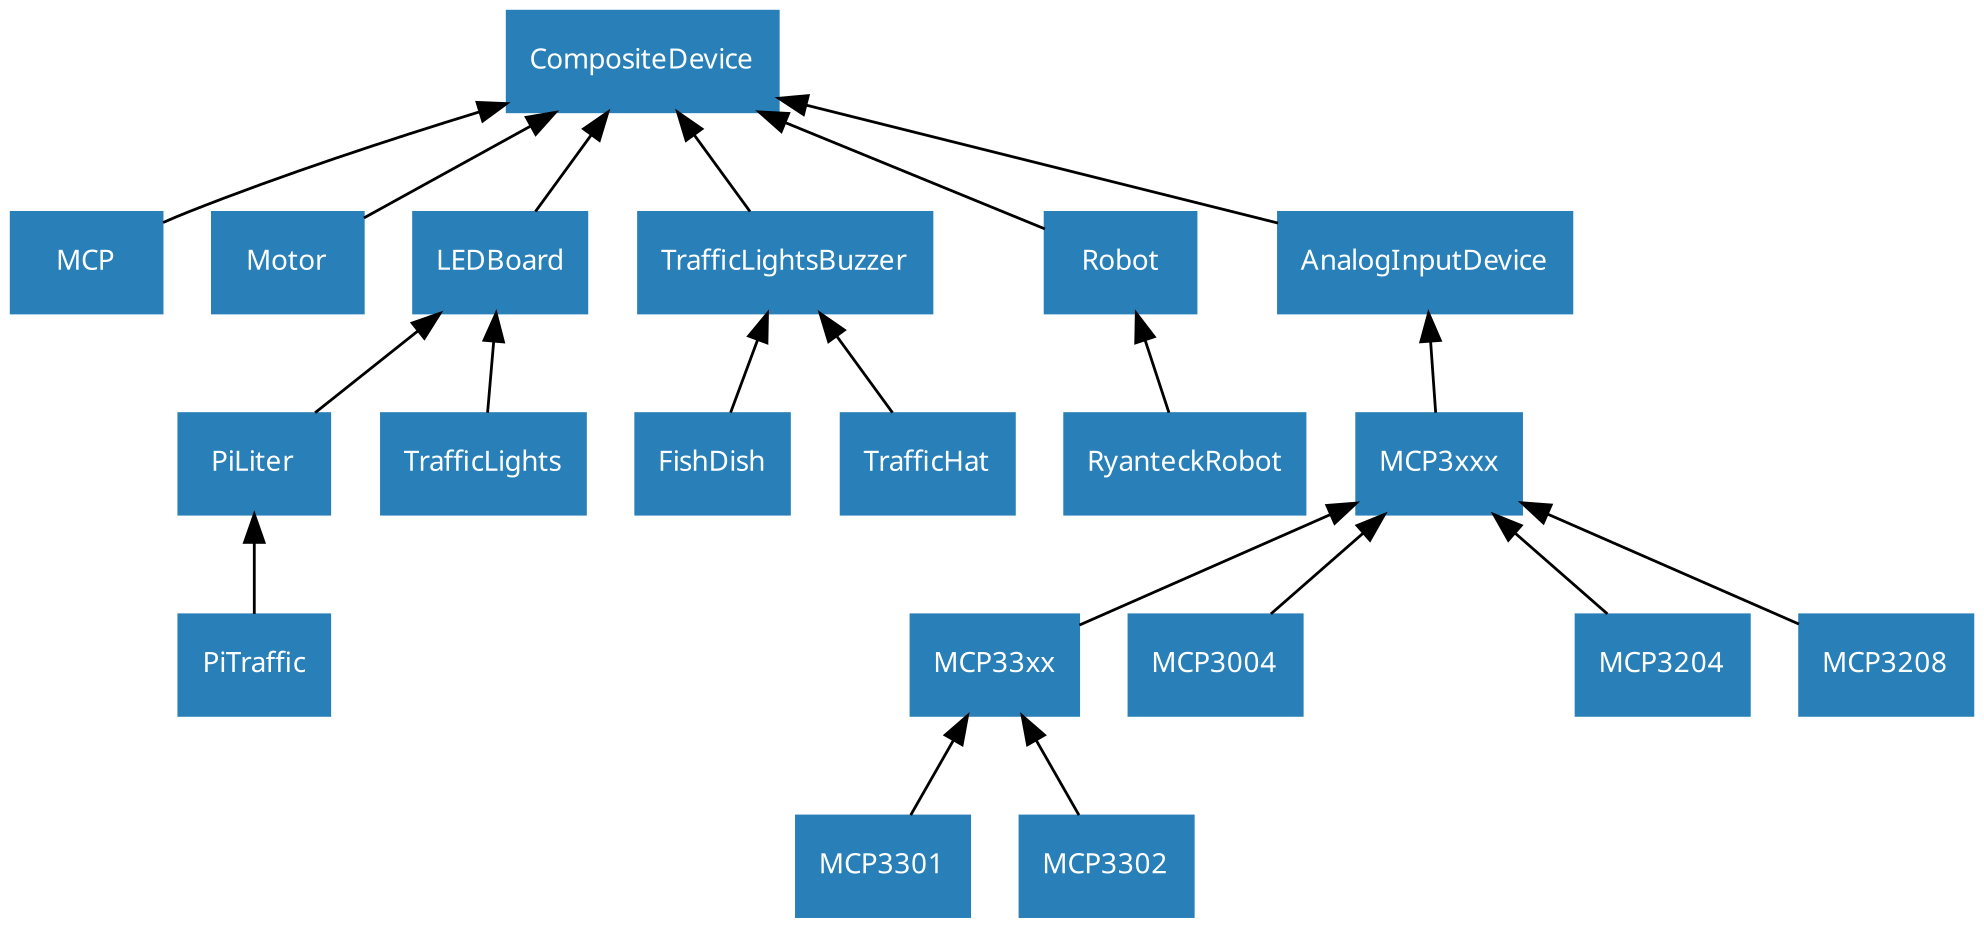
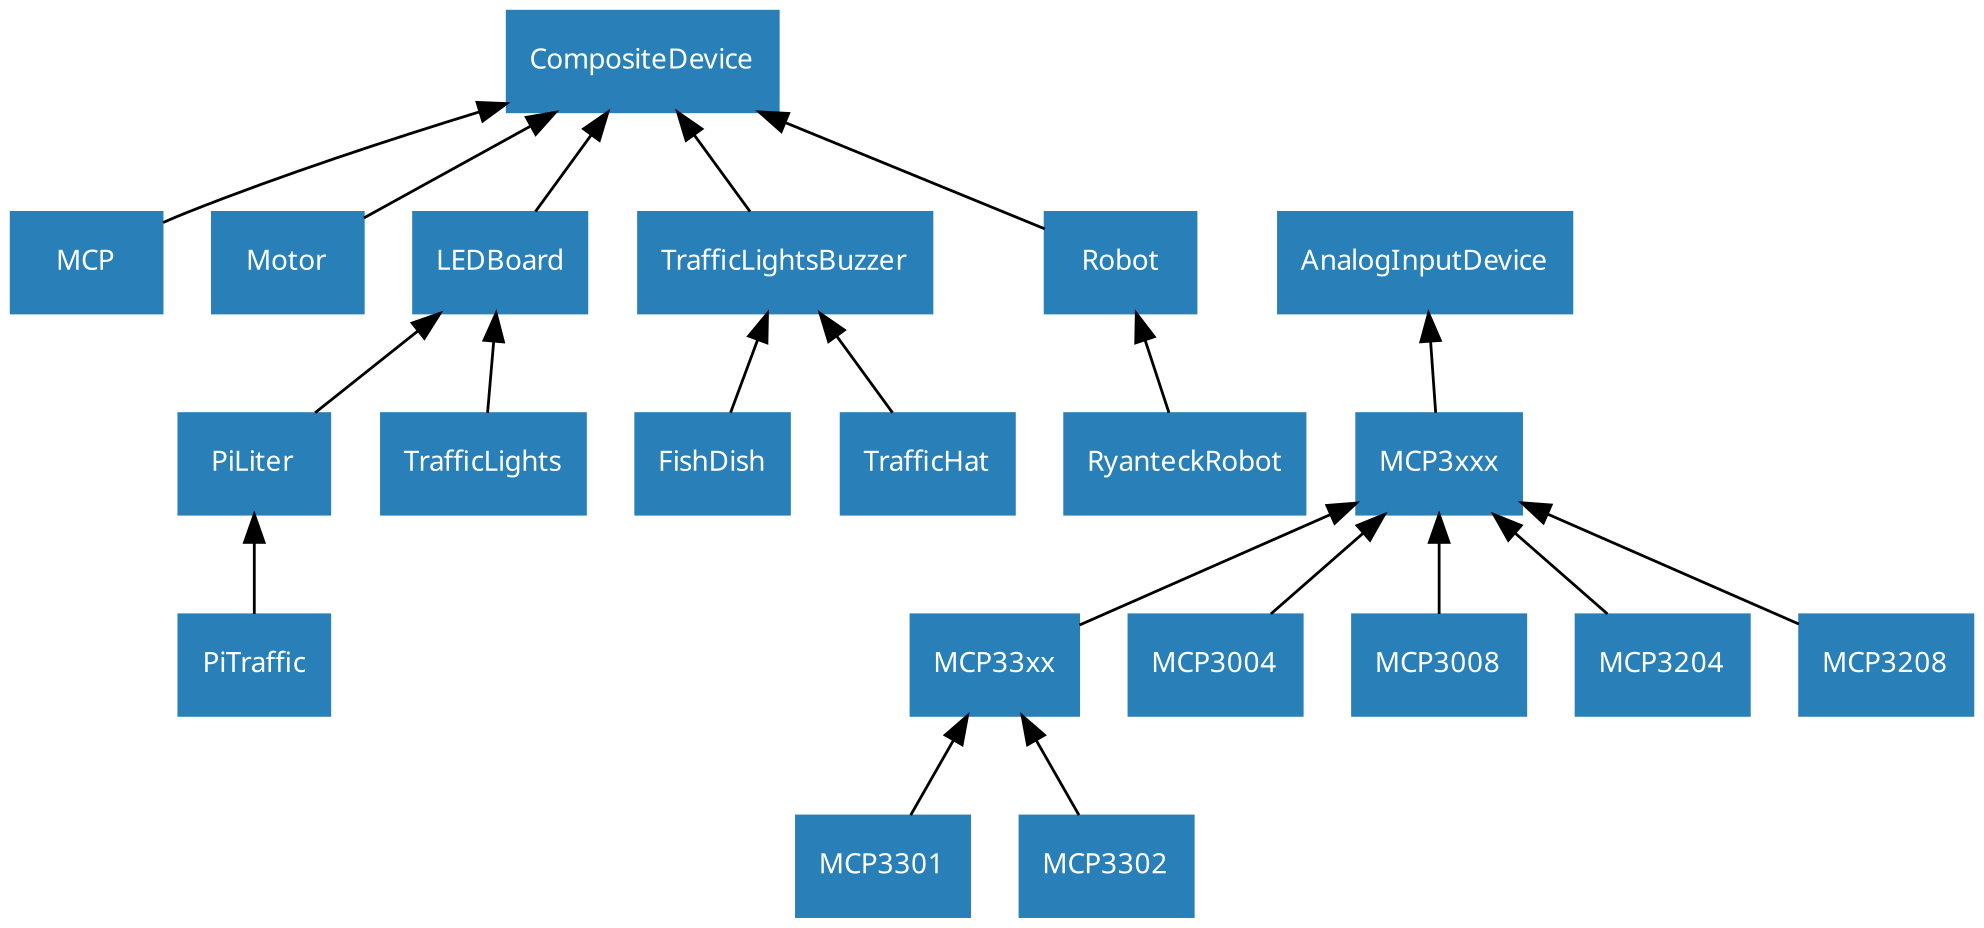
edge "AnalogInputDevice" -> "CompositeDevice": removed
node "MCP3008": added
